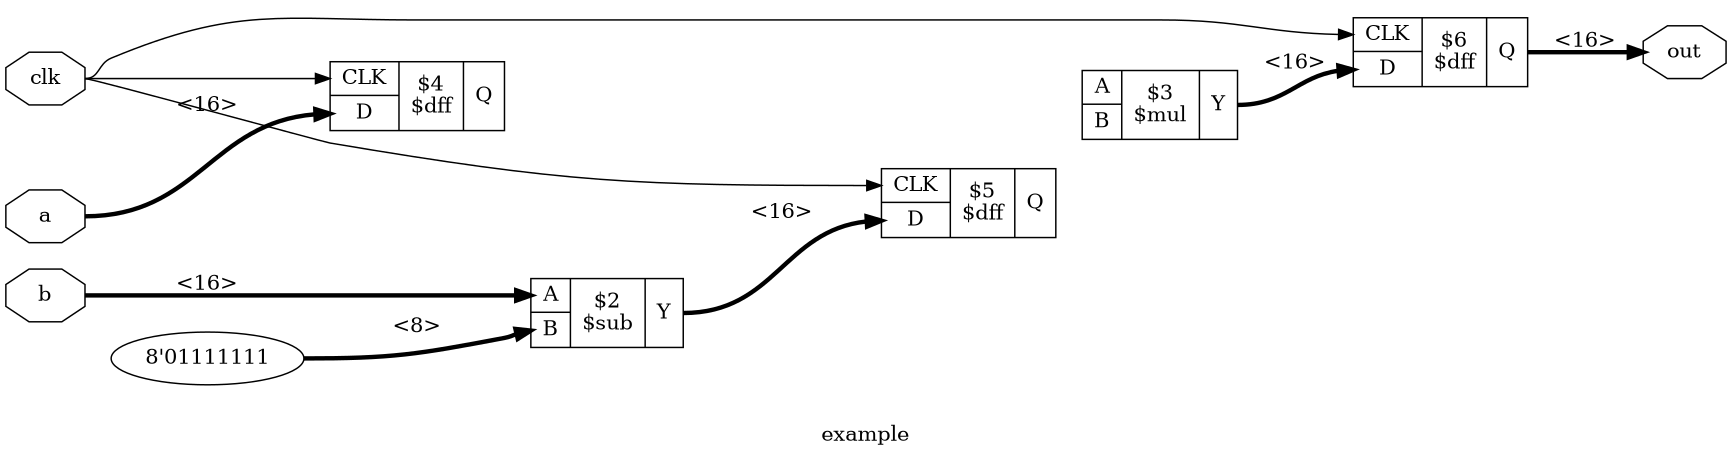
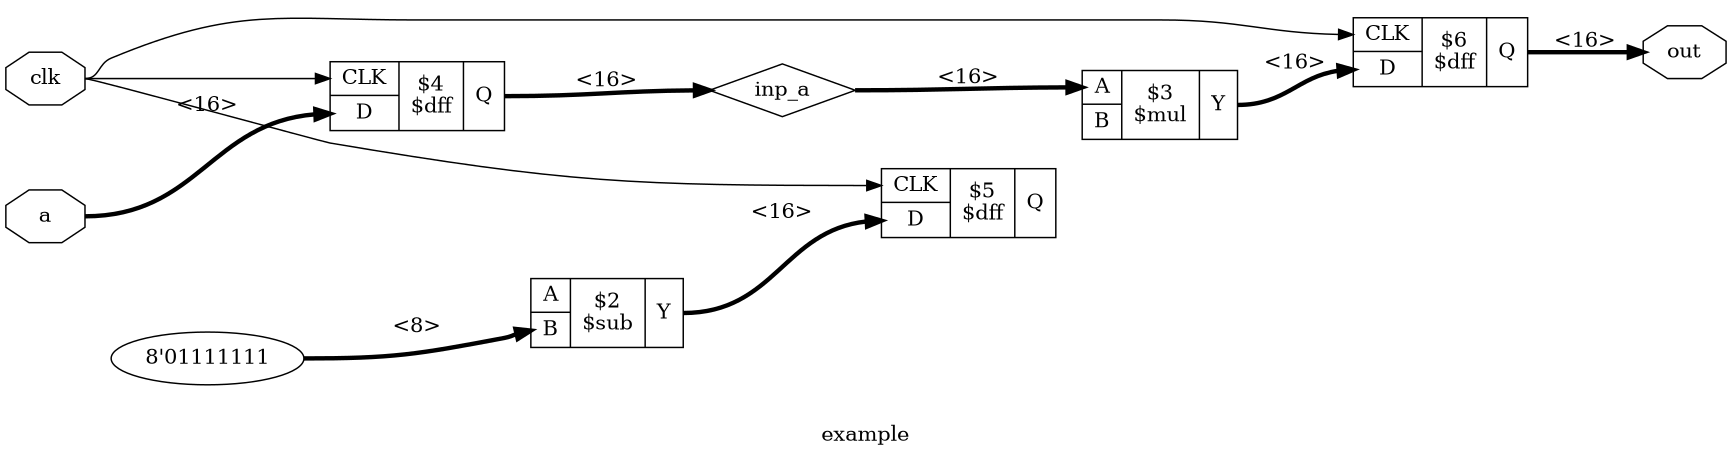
node "inp_a": added
node "b": removed
